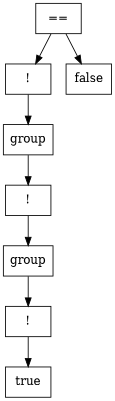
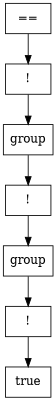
node "false": removed
